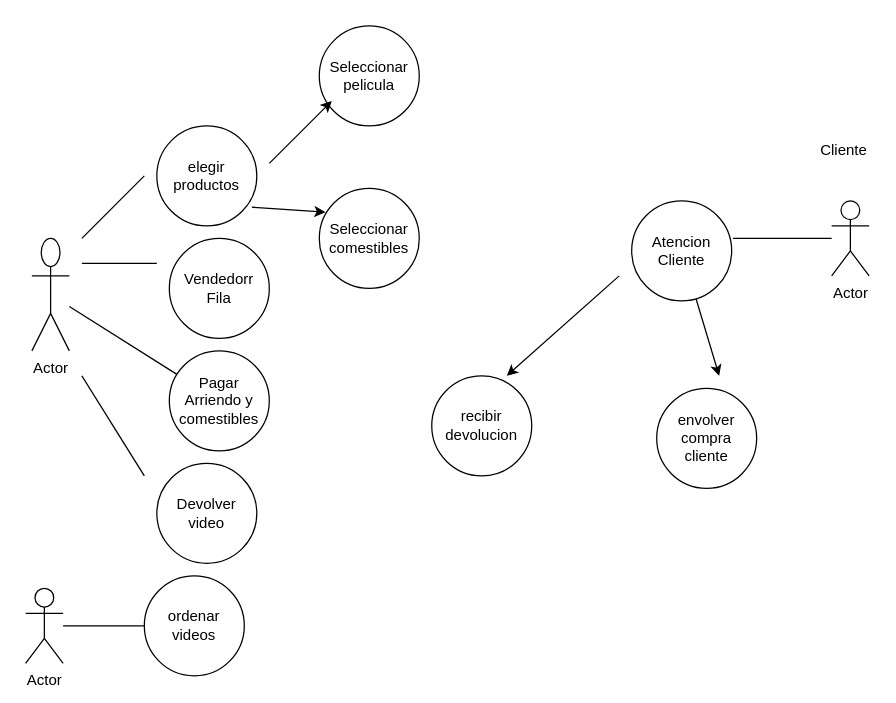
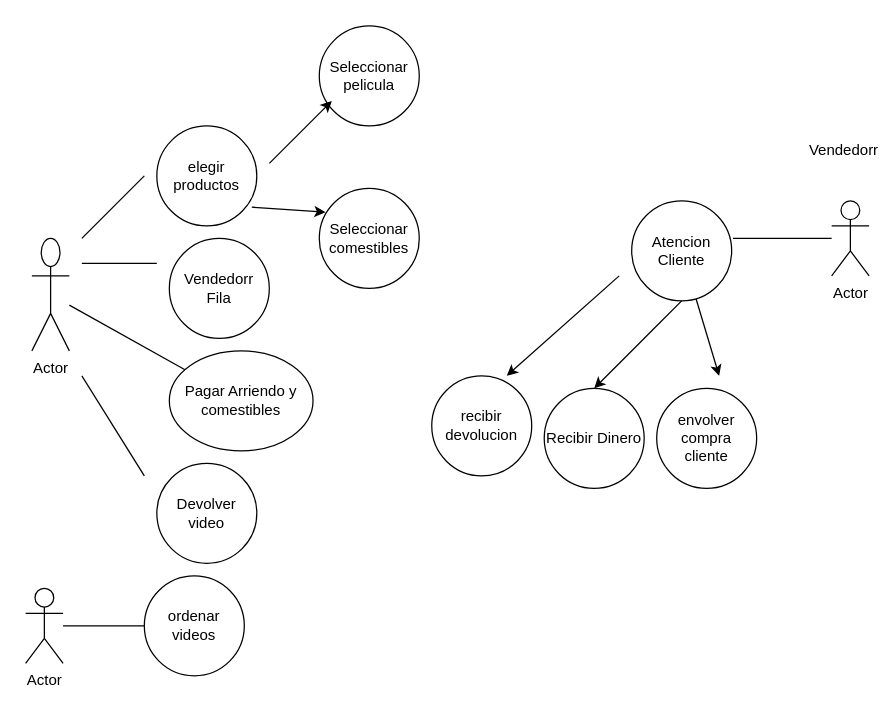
node "Cliente": label "Cliente" -> "Vendedorr"
edge "Atencion Cliente" -> "Recibir Dinero": added
node "Pagar Arriendo y comestibles": size 100x100 -> 144x100
node "Recibir Dinero": added
